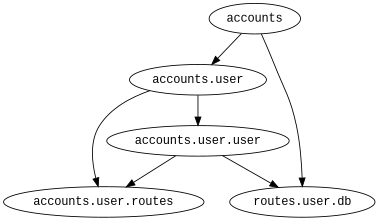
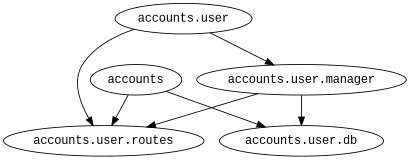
edge "accounts" -> "accounts.user": now "accounts" -> "accounts.user.routes"
node "accounts.user.user": label "accounts.user.user" -> "accounts.user.manager"
node "routes.user.db": label "routes.user.db" -> "accounts.user.db"
